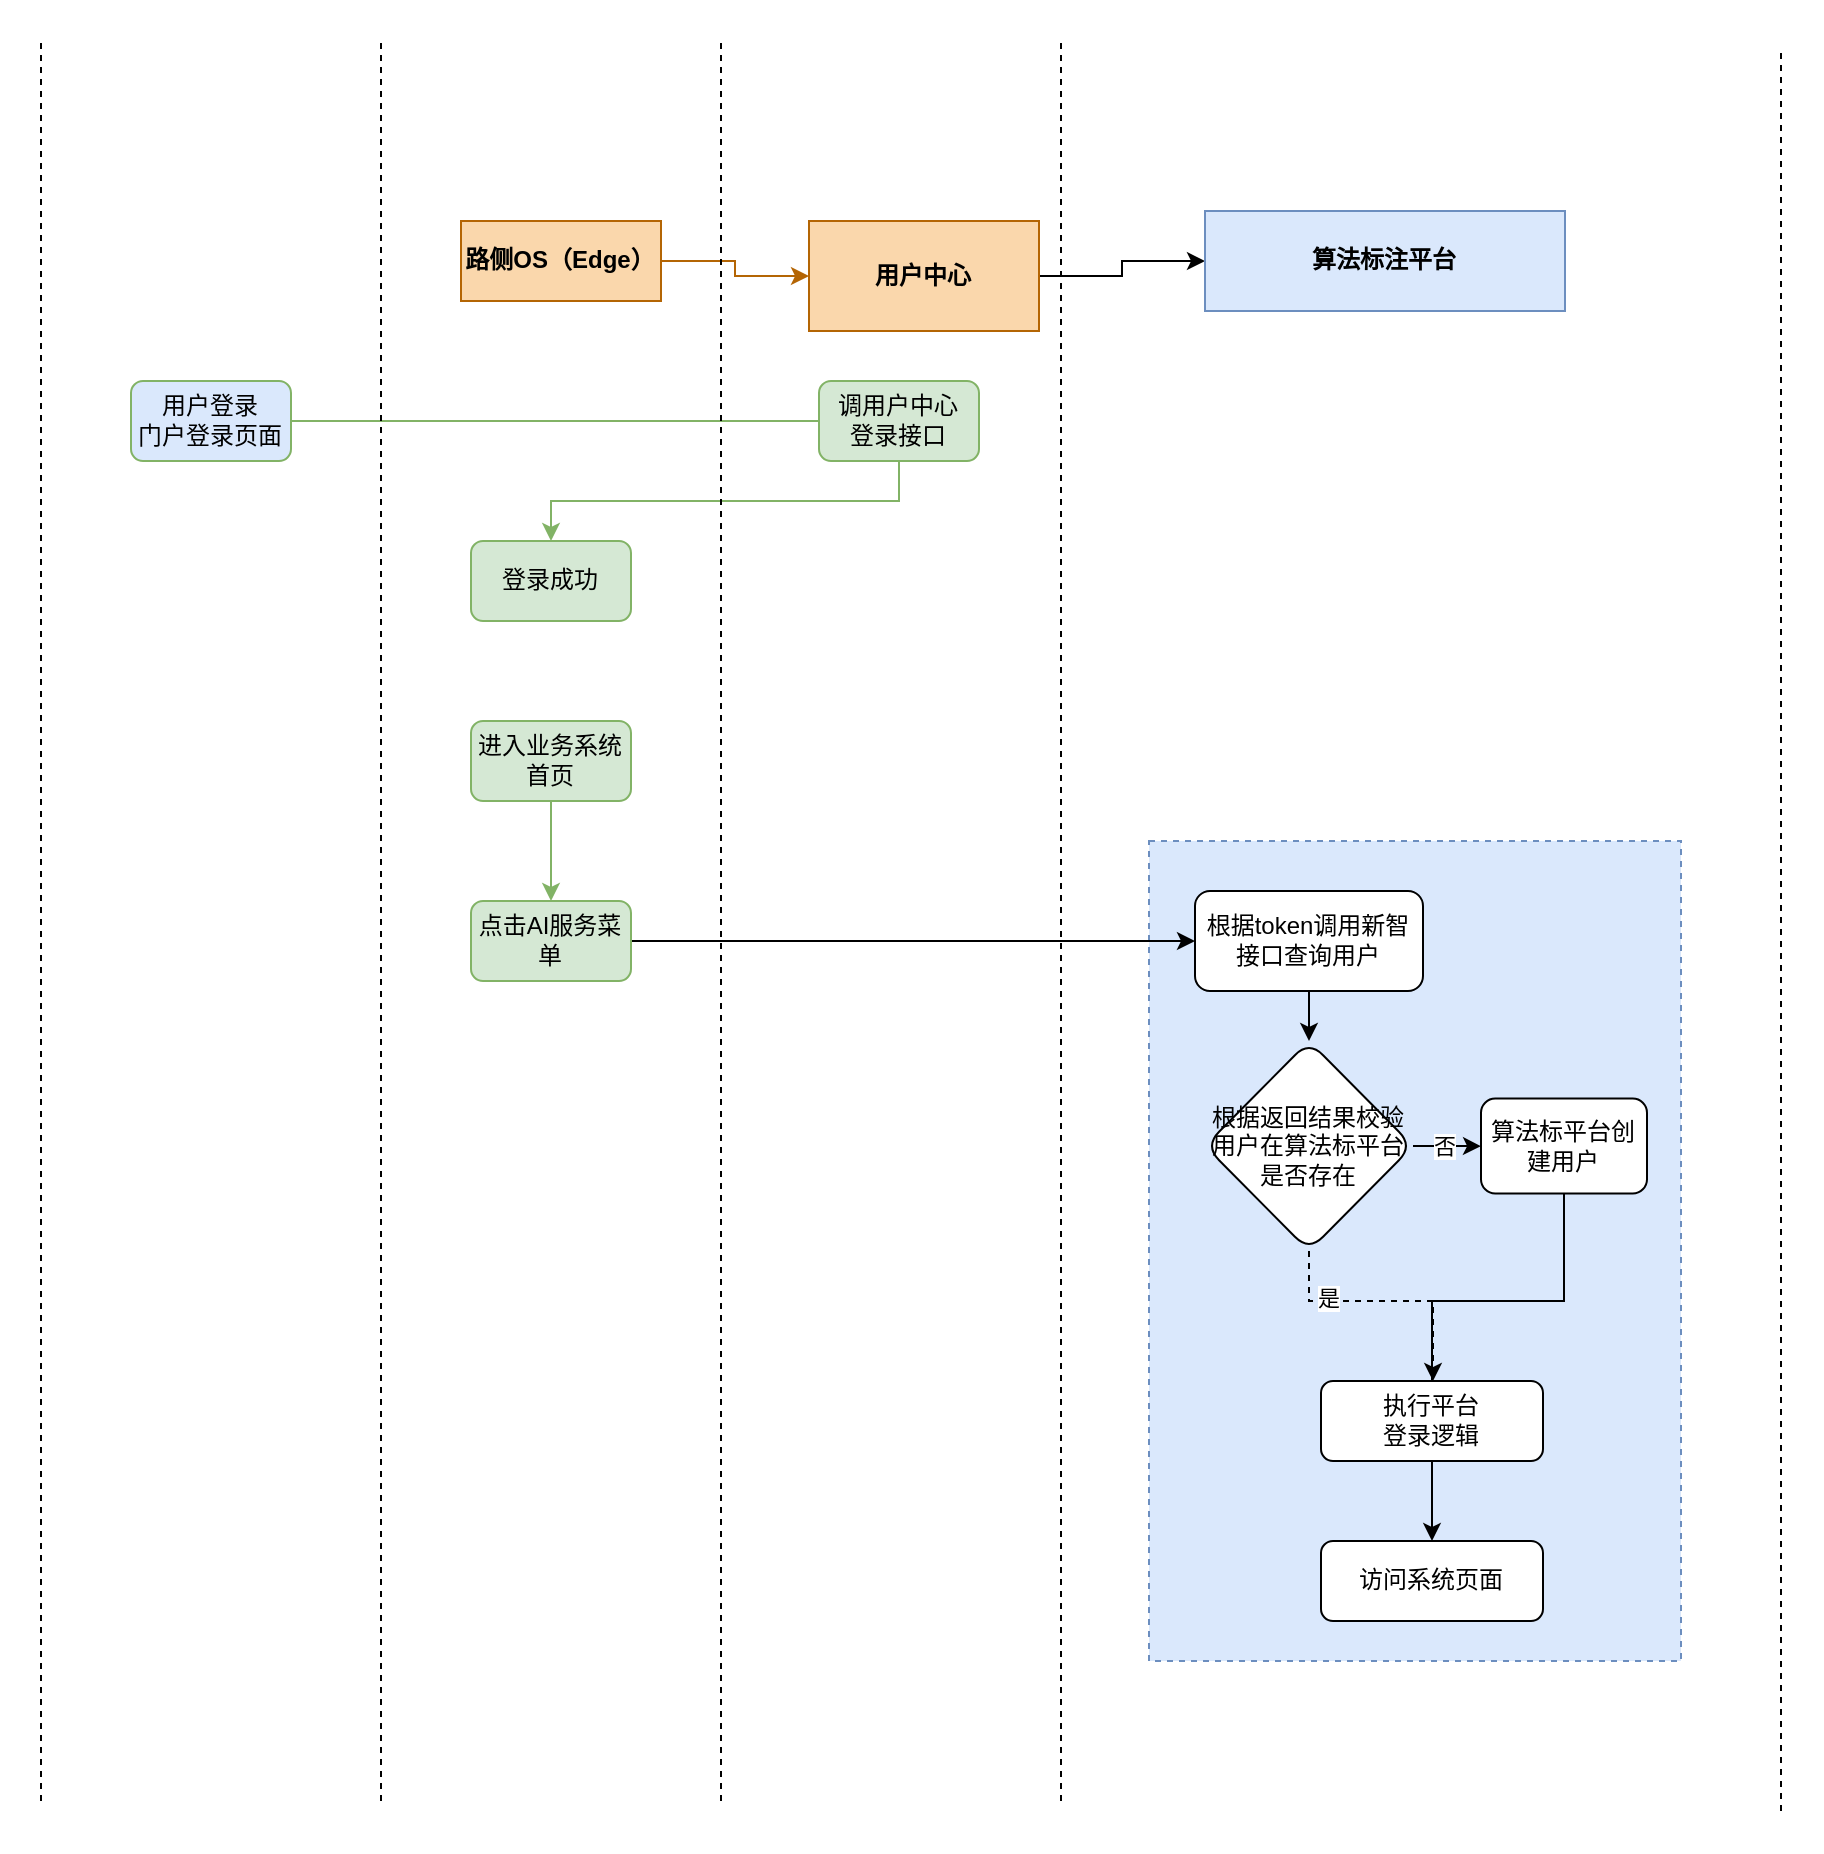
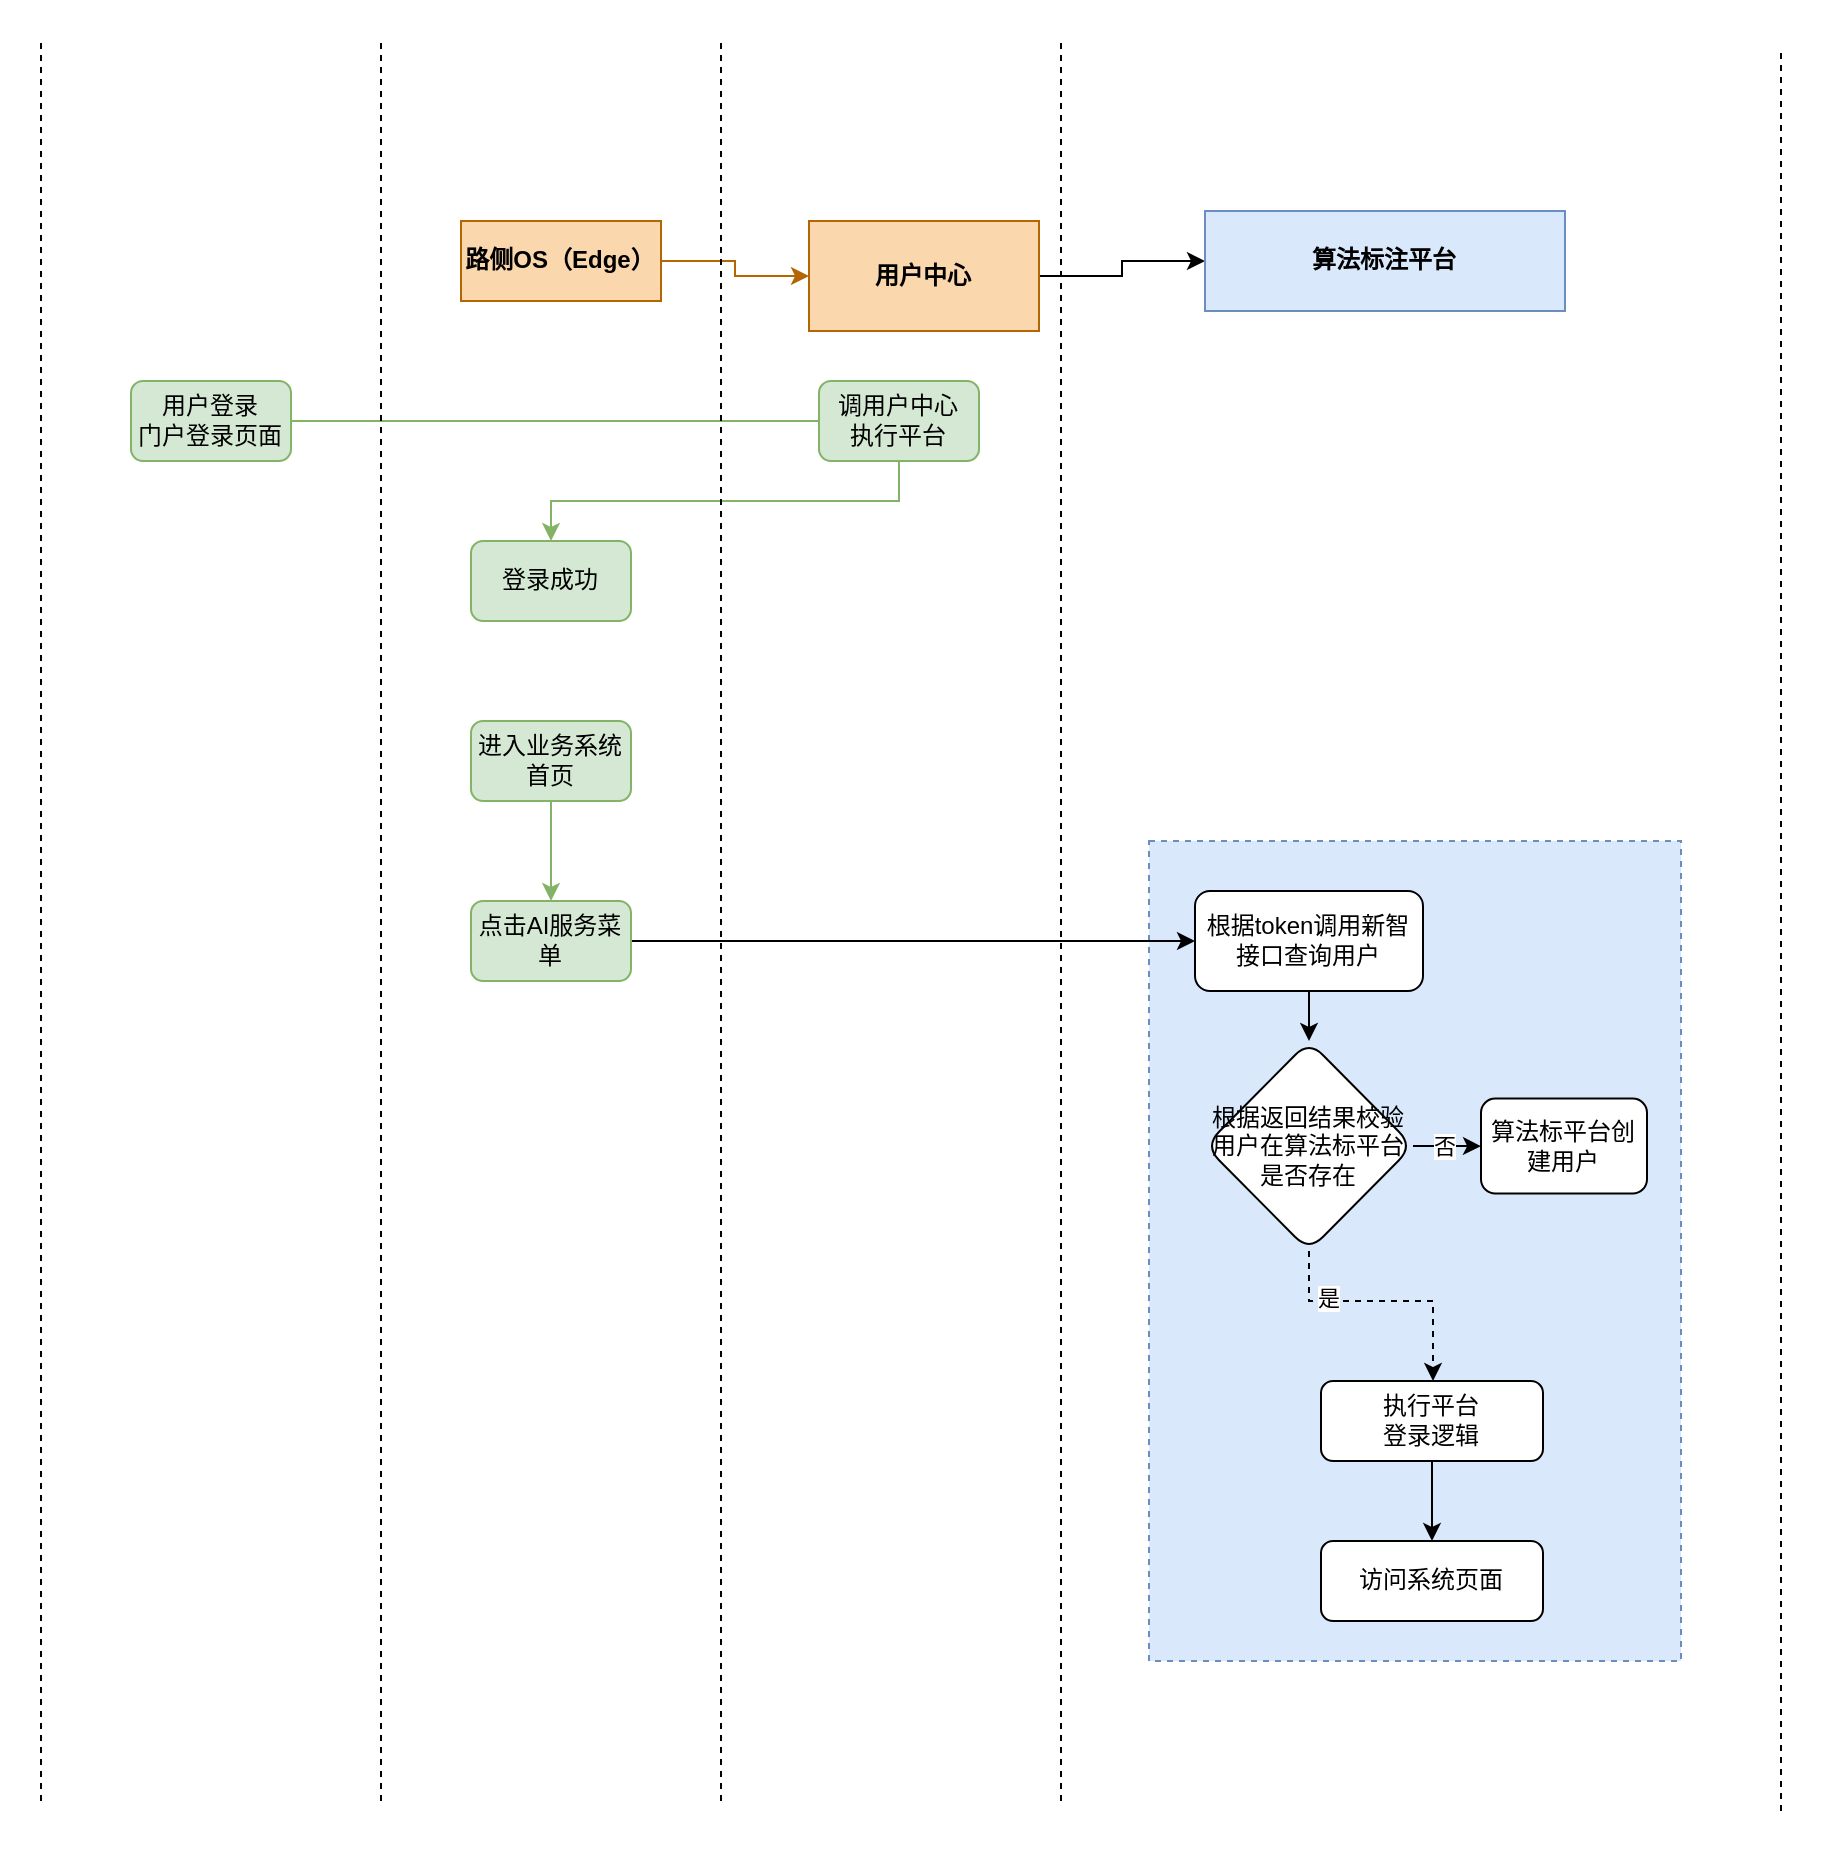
node "用户登录 门户登录页面": fillcolor #dae8fc -> #d5e8d4
node "调用户中心 登录接口": label "调用户中心 登录接口" -> "调用户中心 执行平台"
edge "算法标平台创建用户" -- "执行平台 登录逻辑": removed
